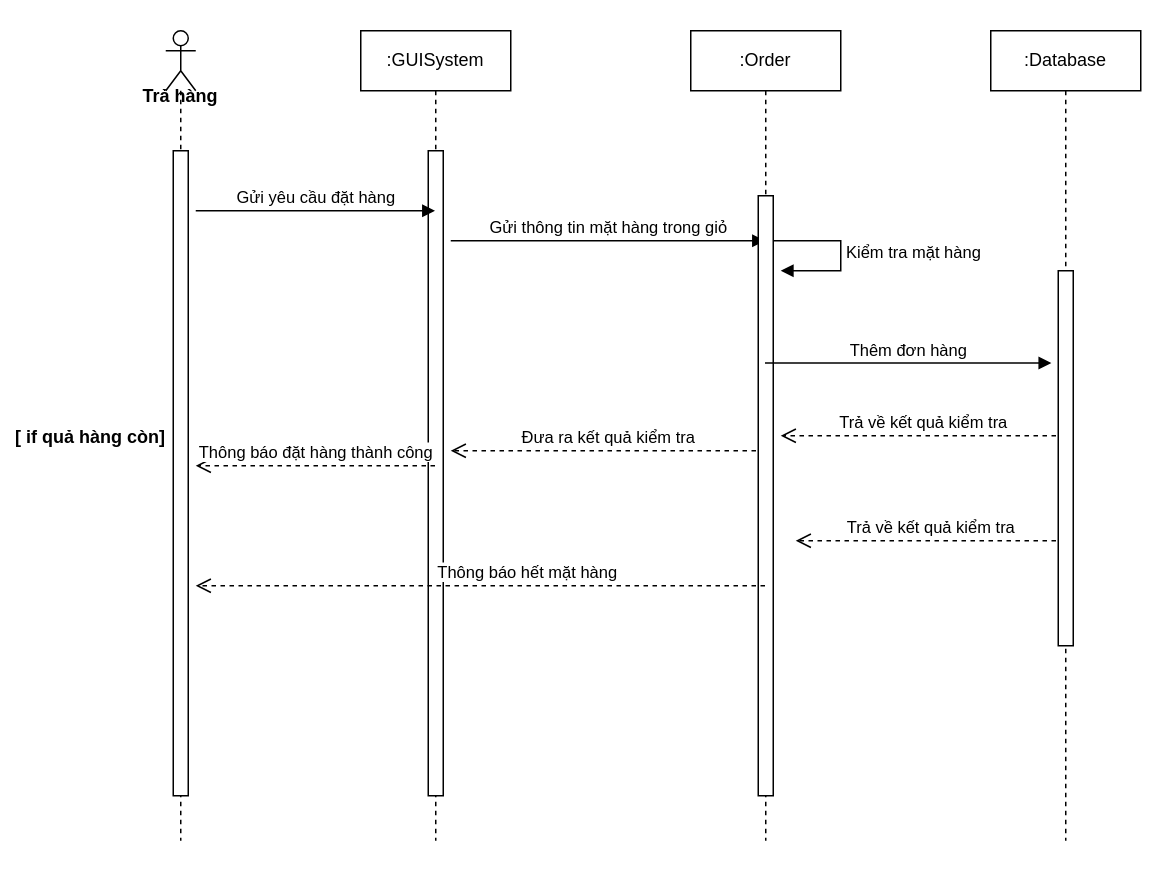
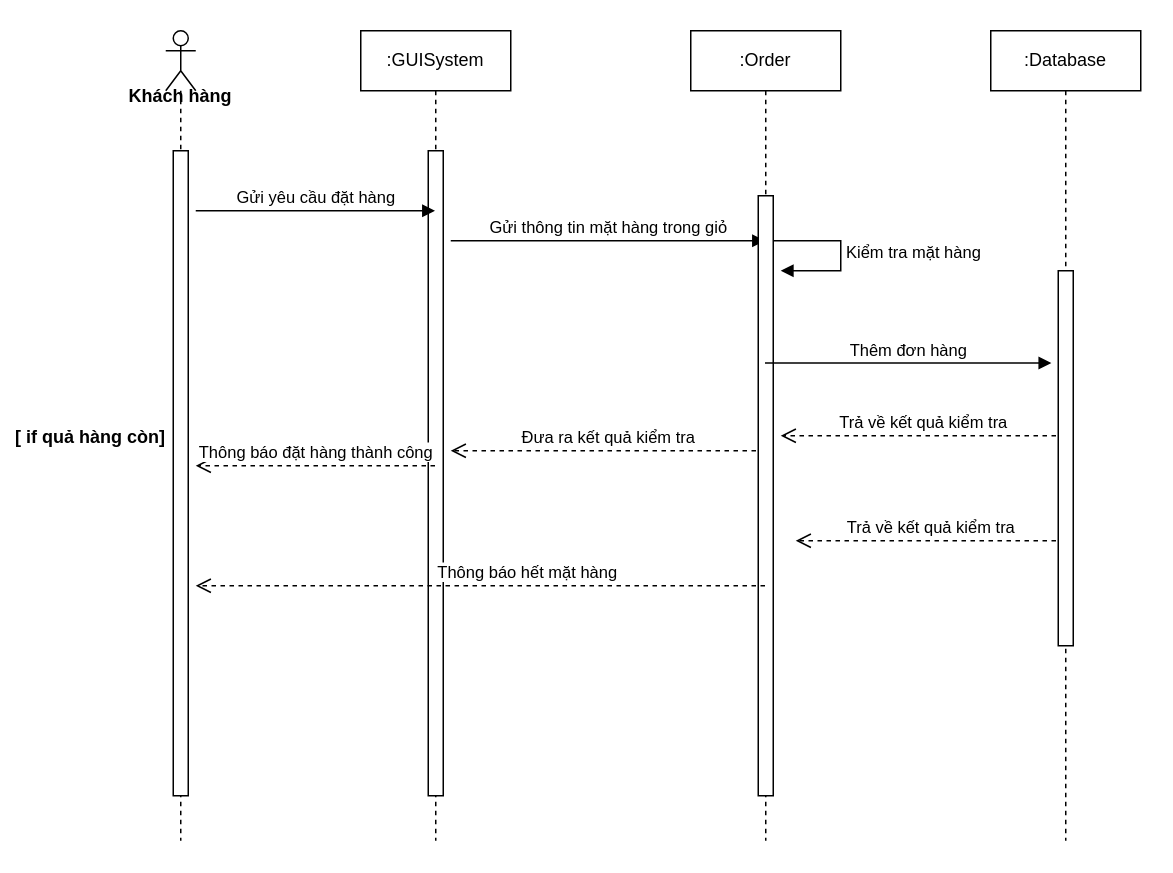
node "Trả hàng": label "Trả hàng" -> "Khách hàng"
